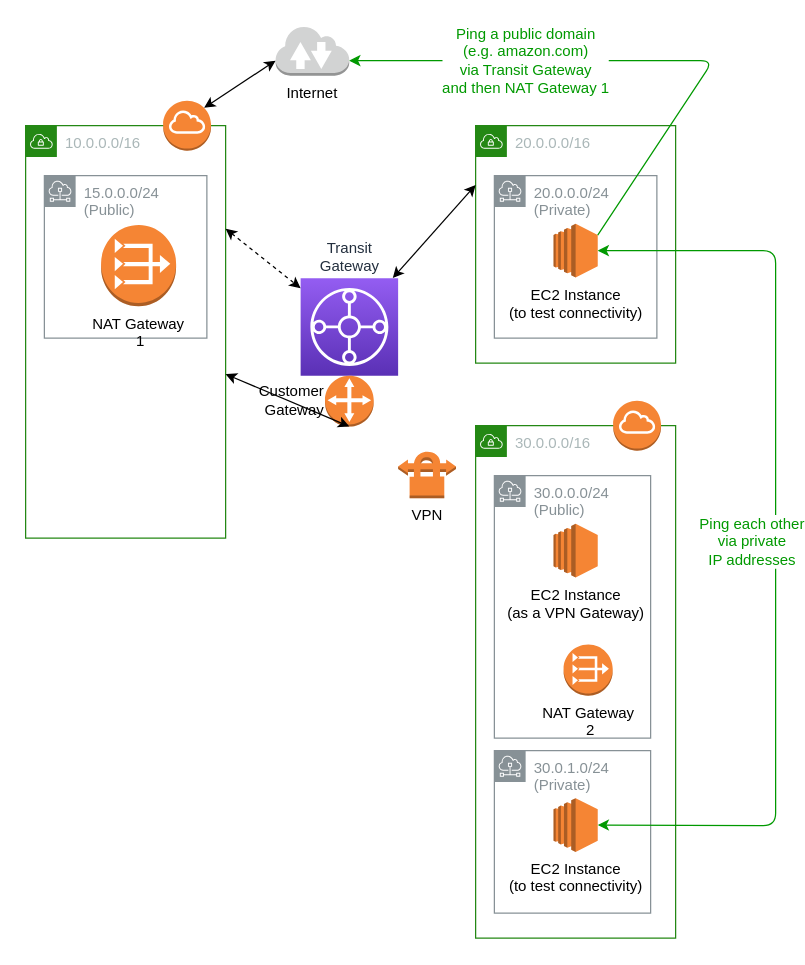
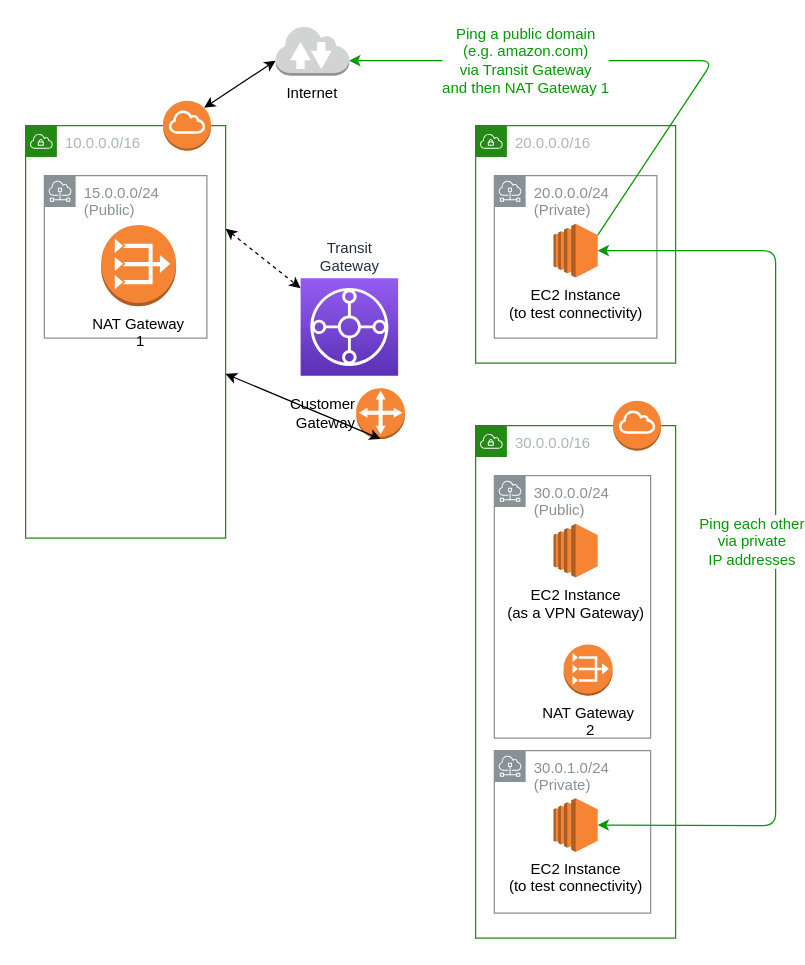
edge "20.0.0.0/16" -- "Transit Gateway": removed
node "Customer Gateway": moved (349, 401) -> (381, 414)
node "VPN": removed
